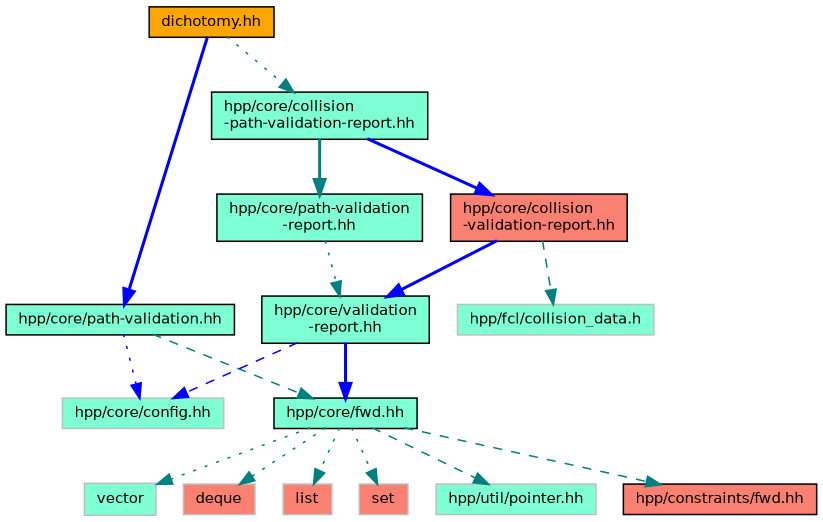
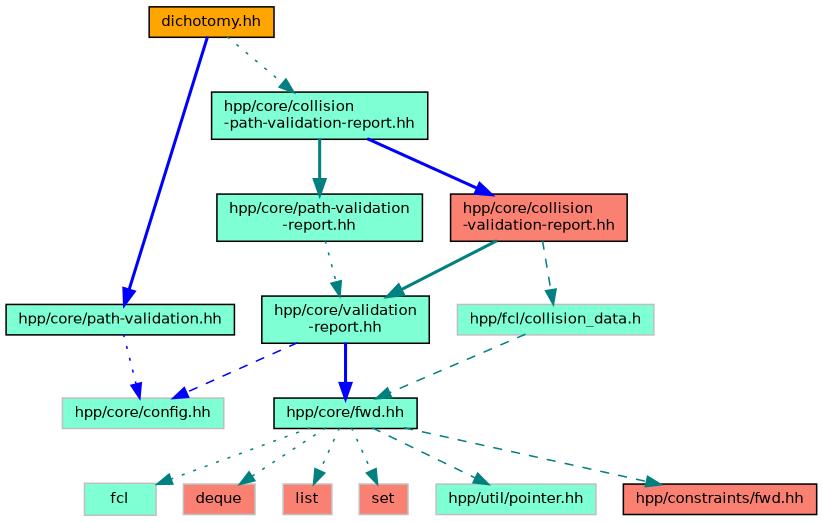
edge "hpp/core/collision -validation-report.hh" -> "hpp/core/validation -report.hh": color blue -> teal
edge "hpp/core/path-validation.hh" -> "hpp/core/fwd.hh": now "hpp/fcl/collision_data.h" -> "hpp/core/fwd.hh"
node "vector": label "vector" -> "fcl"
